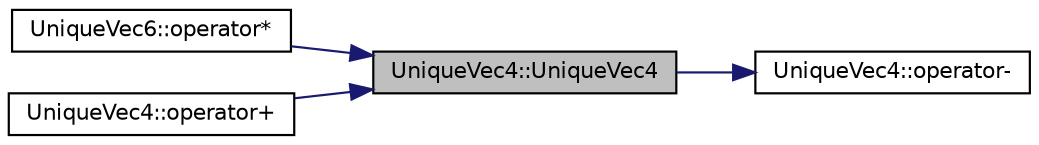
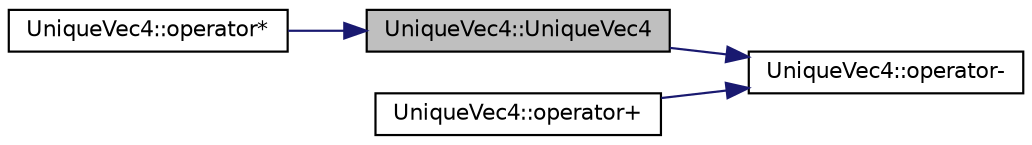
node "UniqueVec6::operator*": label "UniqueVec6::operator*" -> "UniqueVec4::operator*"
edge "UniqueVec4::operator+" -> "UniqueVec4::UniqueVec4": now "UniqueVec4::operator+" -> "UniqueVec4::operator-"
